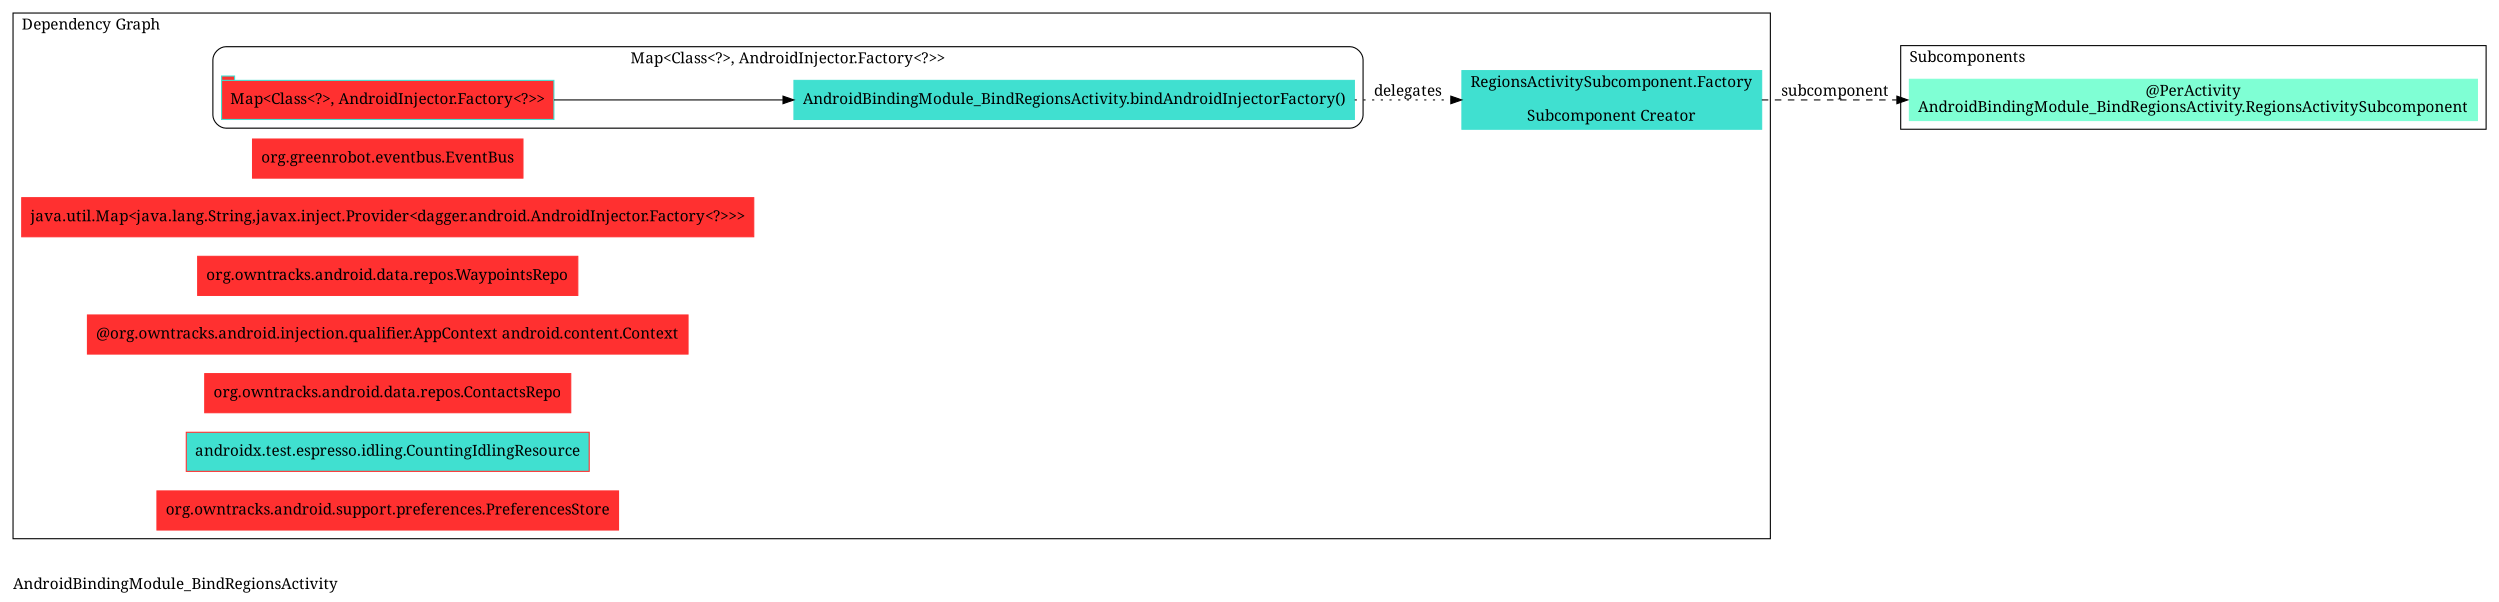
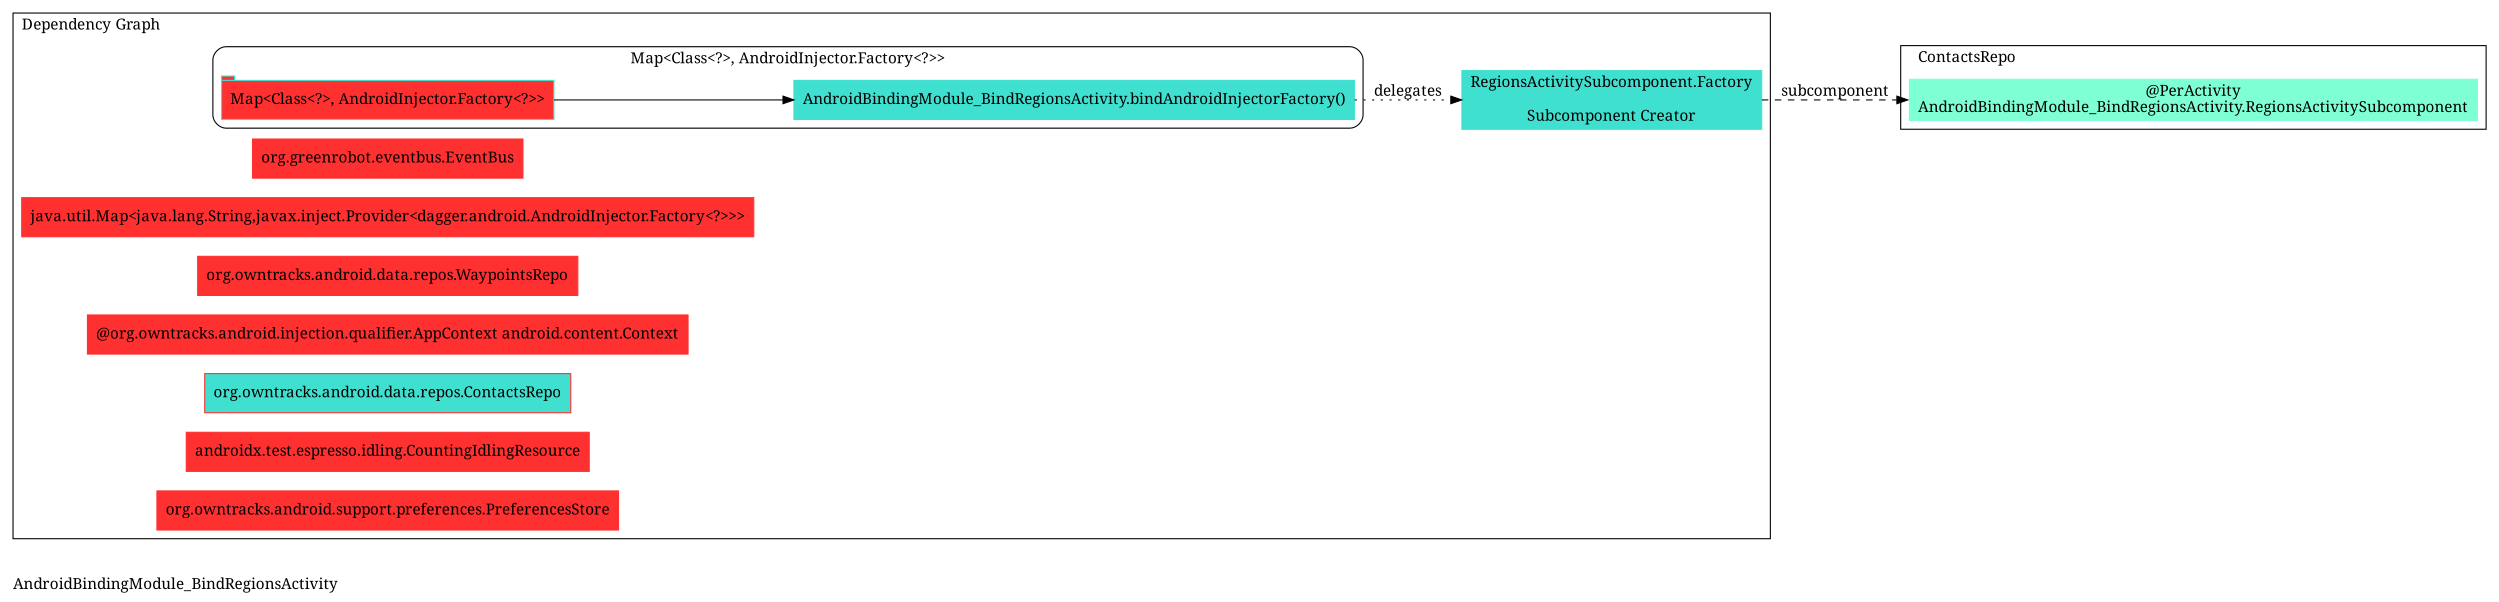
cluster "Subcomponents": label "Subcomponents" -> "ContactsRepo"
node "org.owntracks.android.data.repos.ContactsRepo": fillcolor firebrick1 -> turquoise
node "androidx.test.espresso.idling.CountingIdlingResource": fillcolor turquoise -> firebrick1
